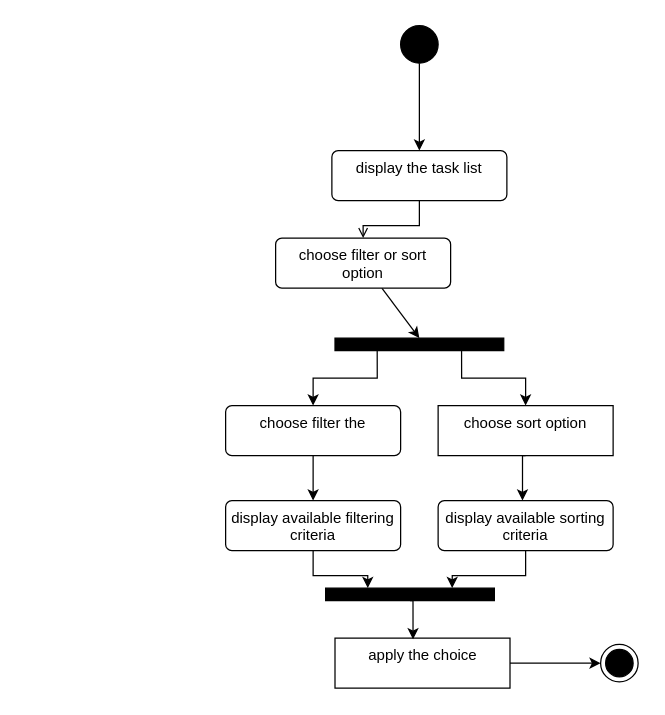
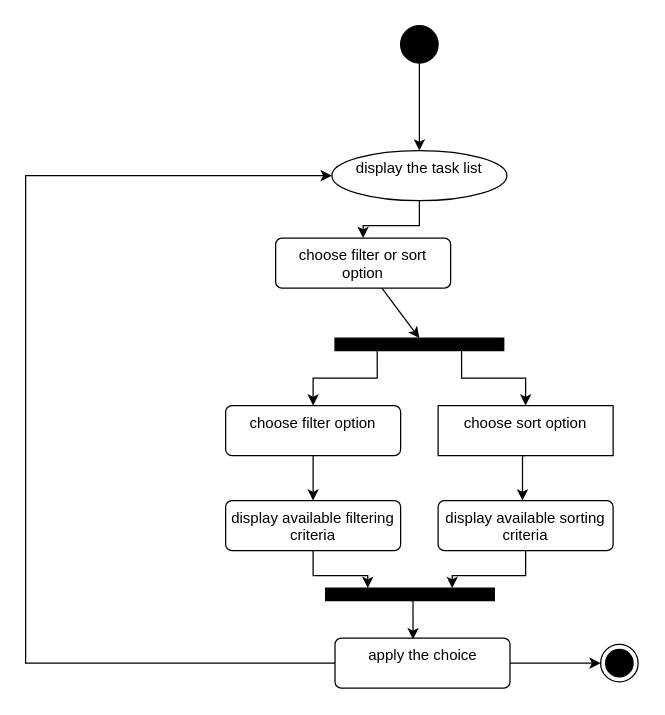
node "display the task list": shape rounded rectangle -> ellipse
edge "display the task list" -> "choose filter or sort option": arrowhead open -> classic
node "choose filter the": label "choose filter the" -> "choose filter option"
edge "apply the choice" -> "display the task list": added
node "apply the choice": shape rectangle -> rounded rectangle
